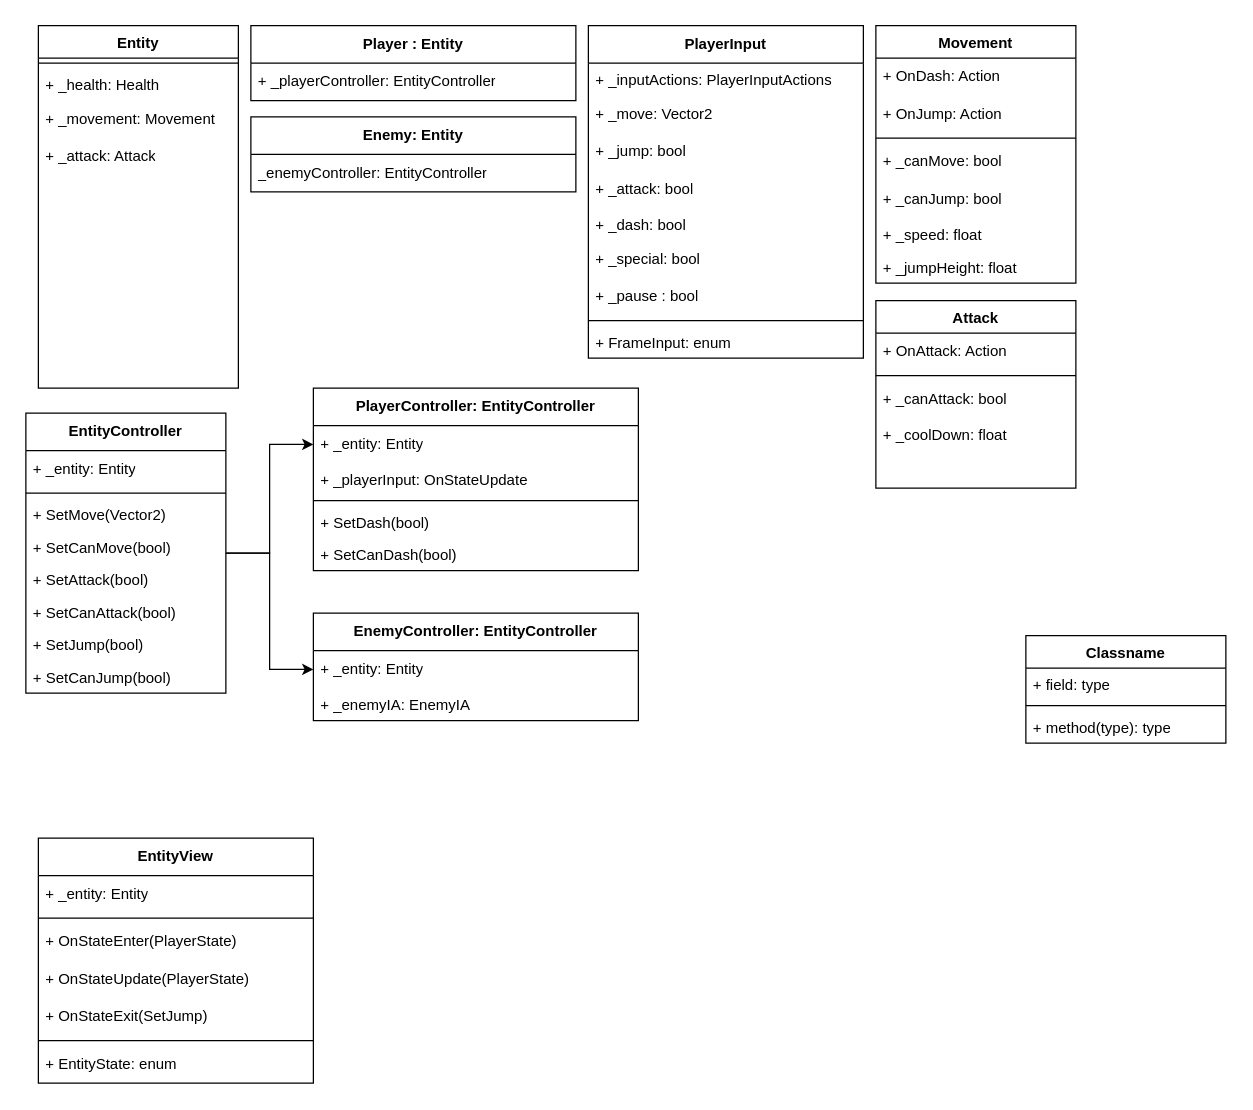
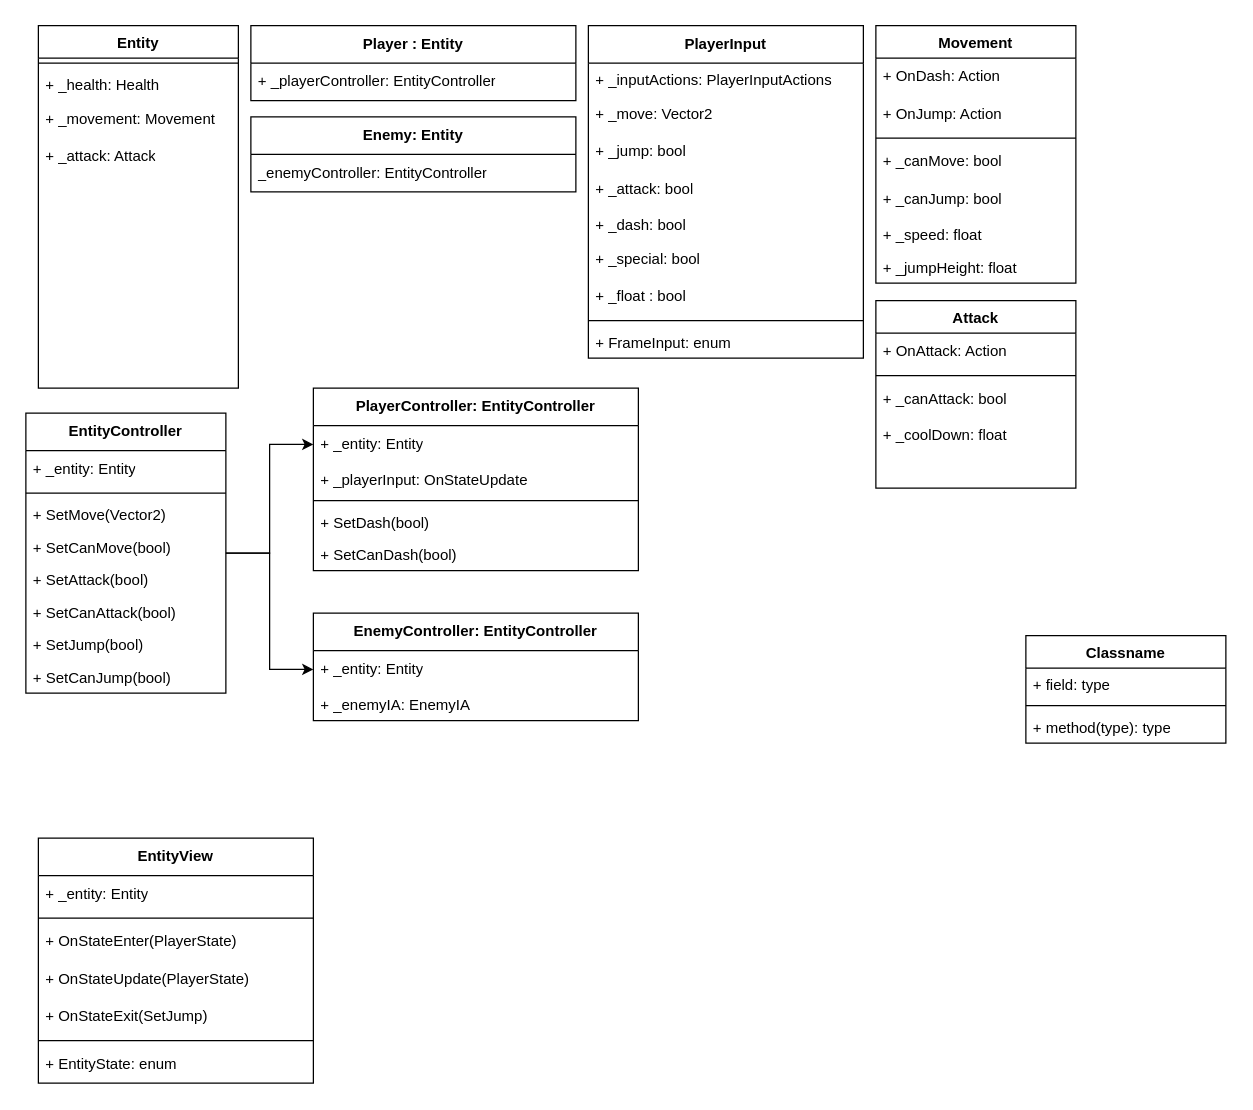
node "+ _pause : bool": label "+ _pause : bool" -> "+ _float : bool"
